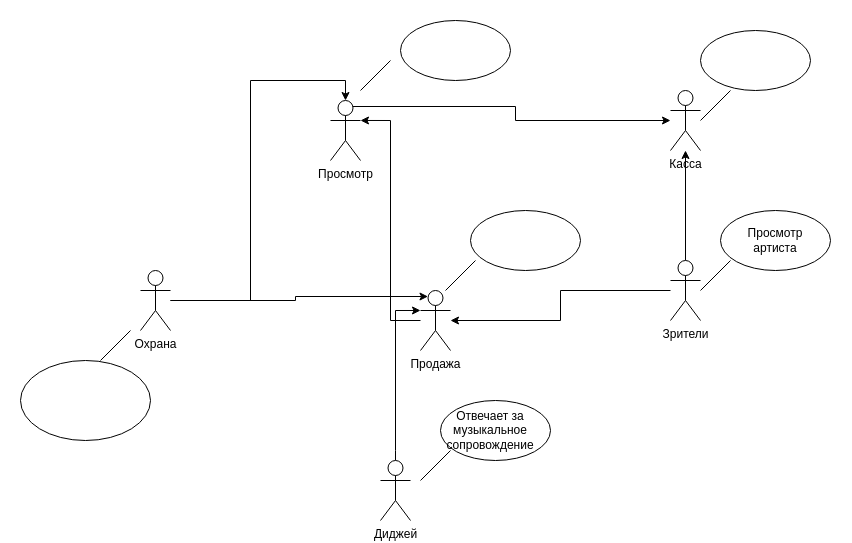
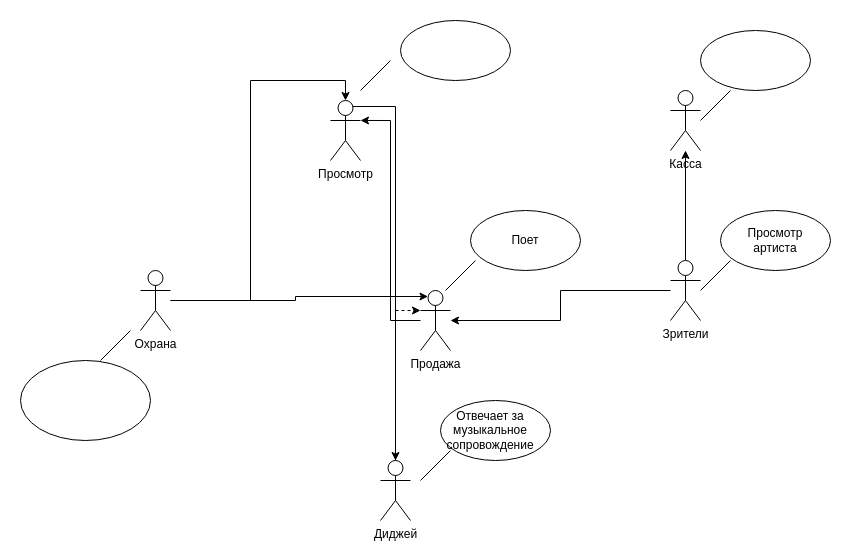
edge "Просмотр" -> "Касса": now "Просмотр" -> "Диджей"
node "Поет": added
edge "Диджей" -> "Продажа": style solid -> dashed
